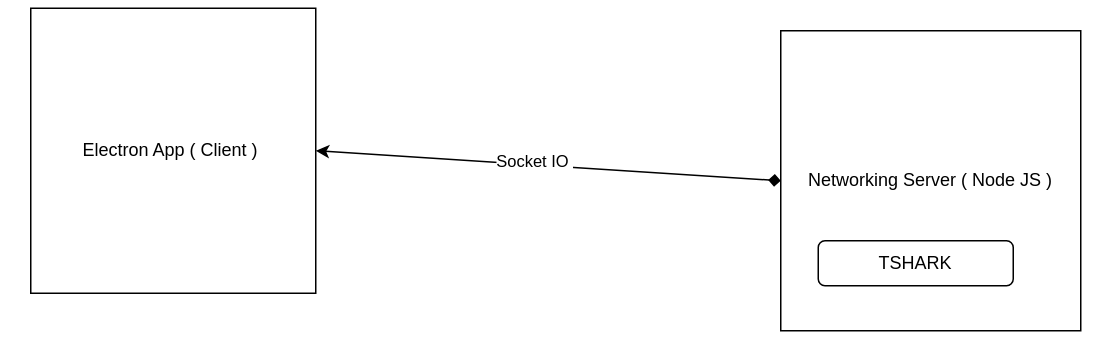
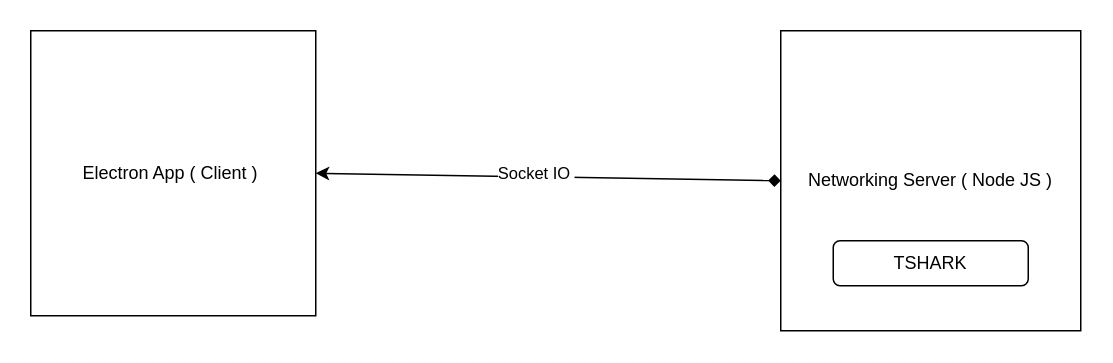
node "Electron App ( Client )": moved (173, 151) -> (173, 173)
node "TSHARK": moved (916, 263) -> (931, 263)
